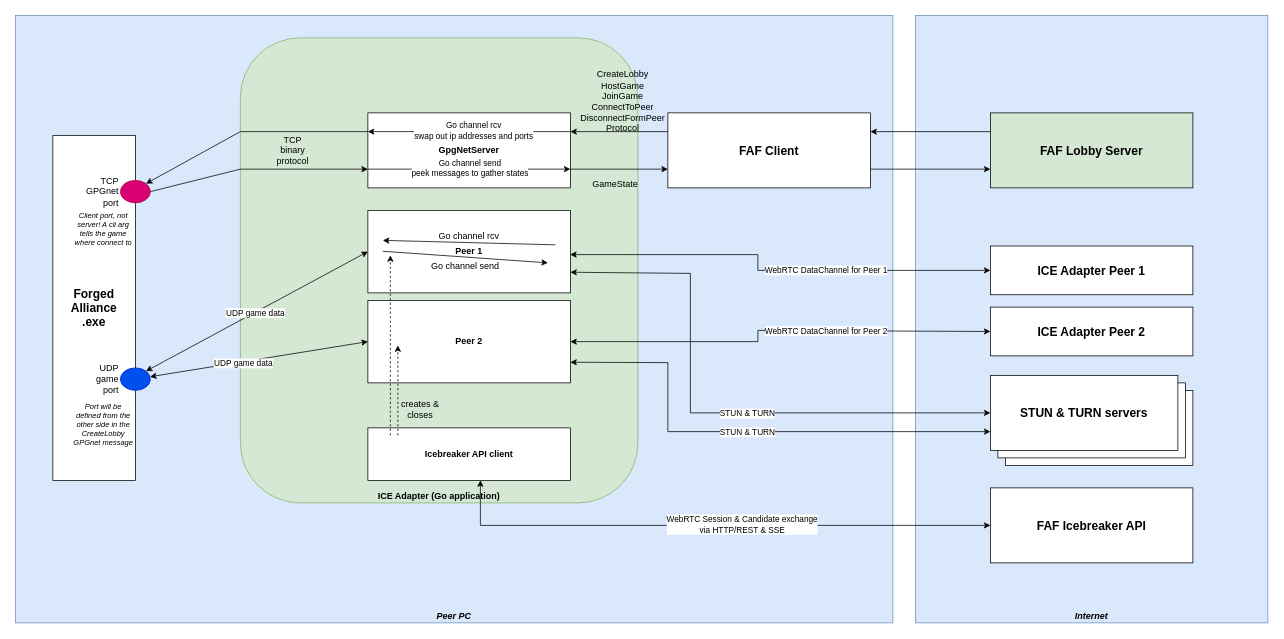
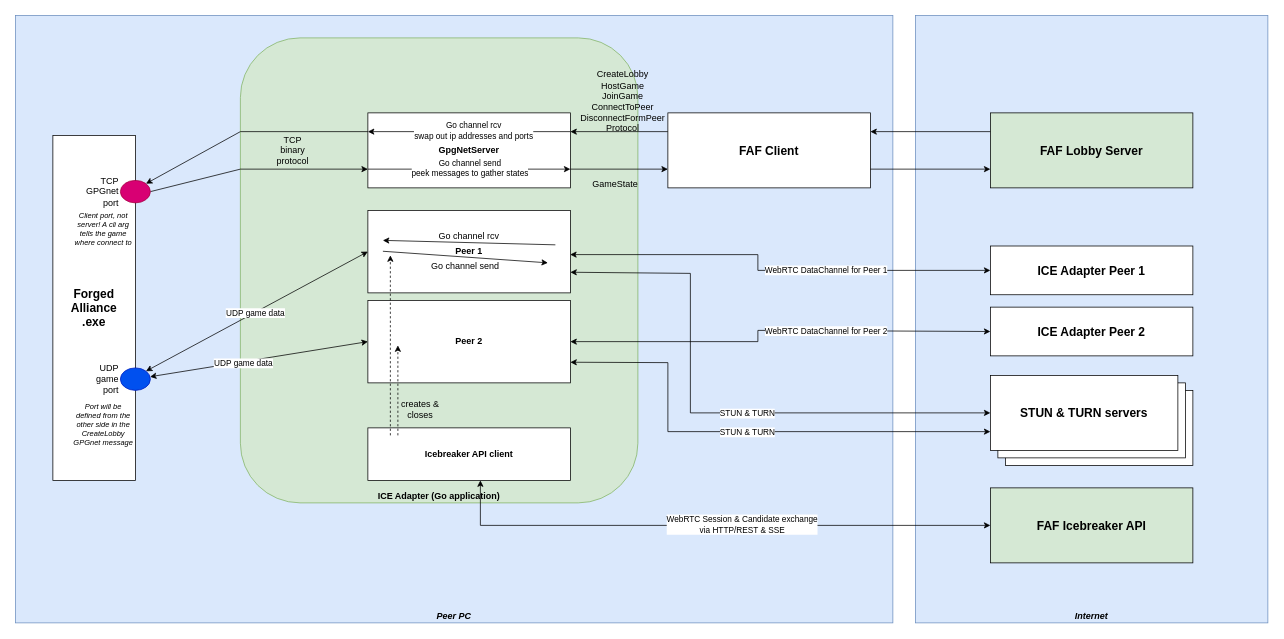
node "FAF Icebreaker API": fillcolor #ffffff -> #d5e8d4
